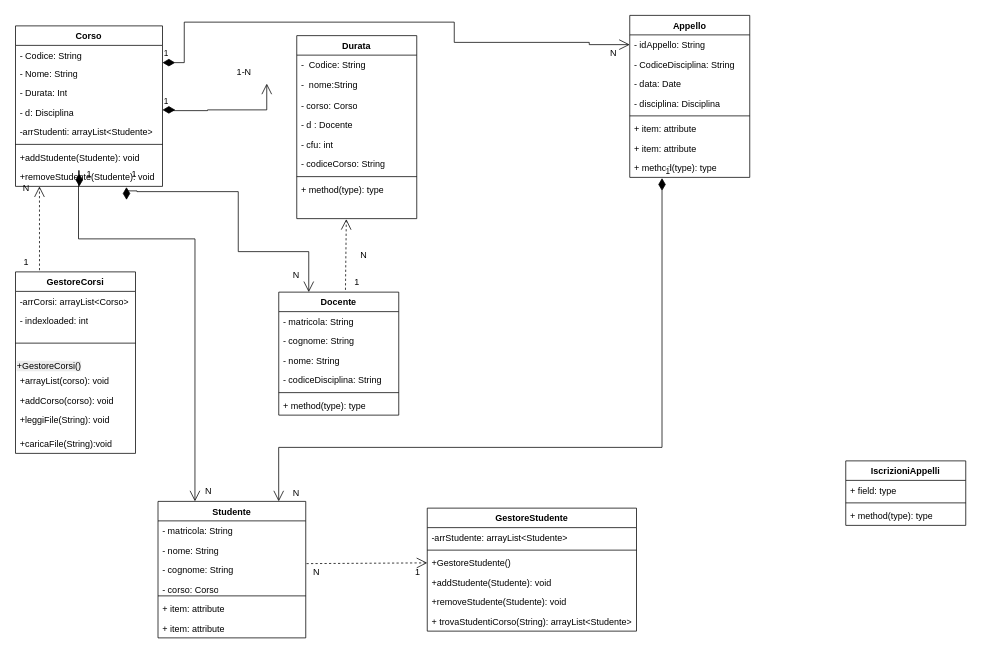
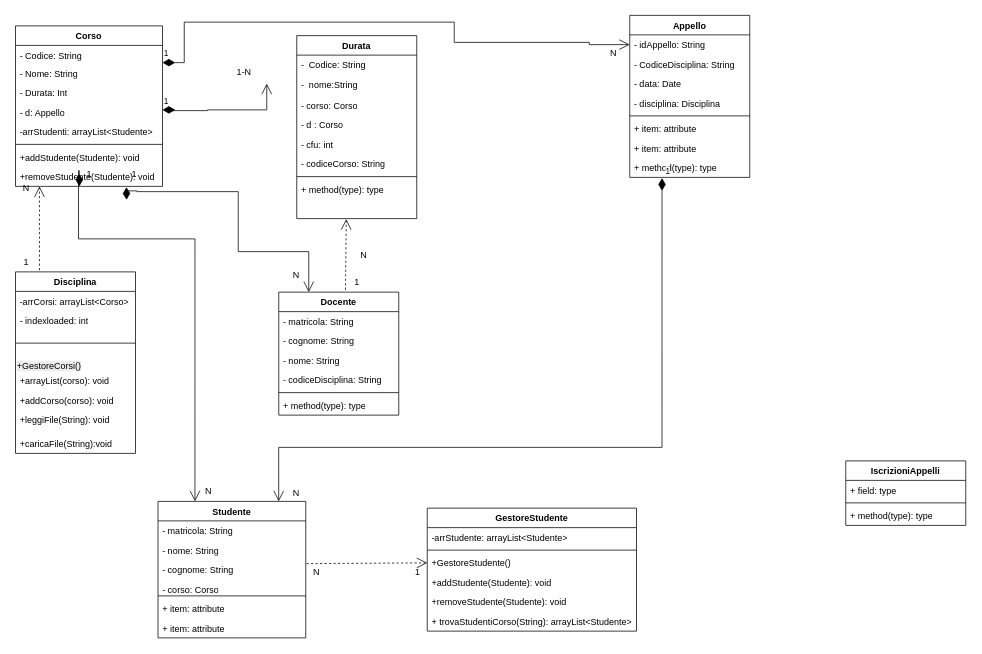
node "- d: Disciplina": label "- d: Disciplina" -> "- d: Appello"
node "- d : Docente": label "- d : Docente" -> "- d : Corso"
node "GestoreCorsi": label "GestoreCorsi" -> "Disciplina"
